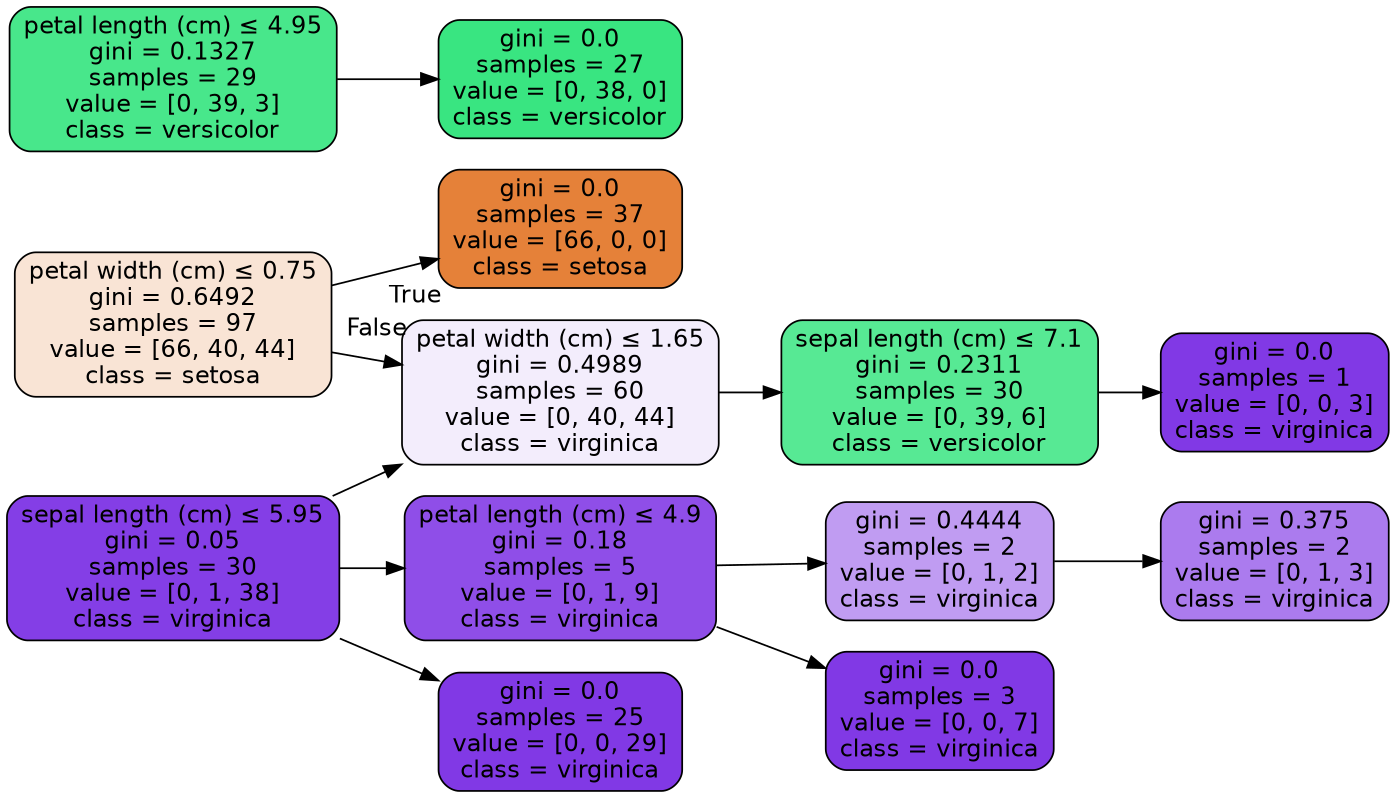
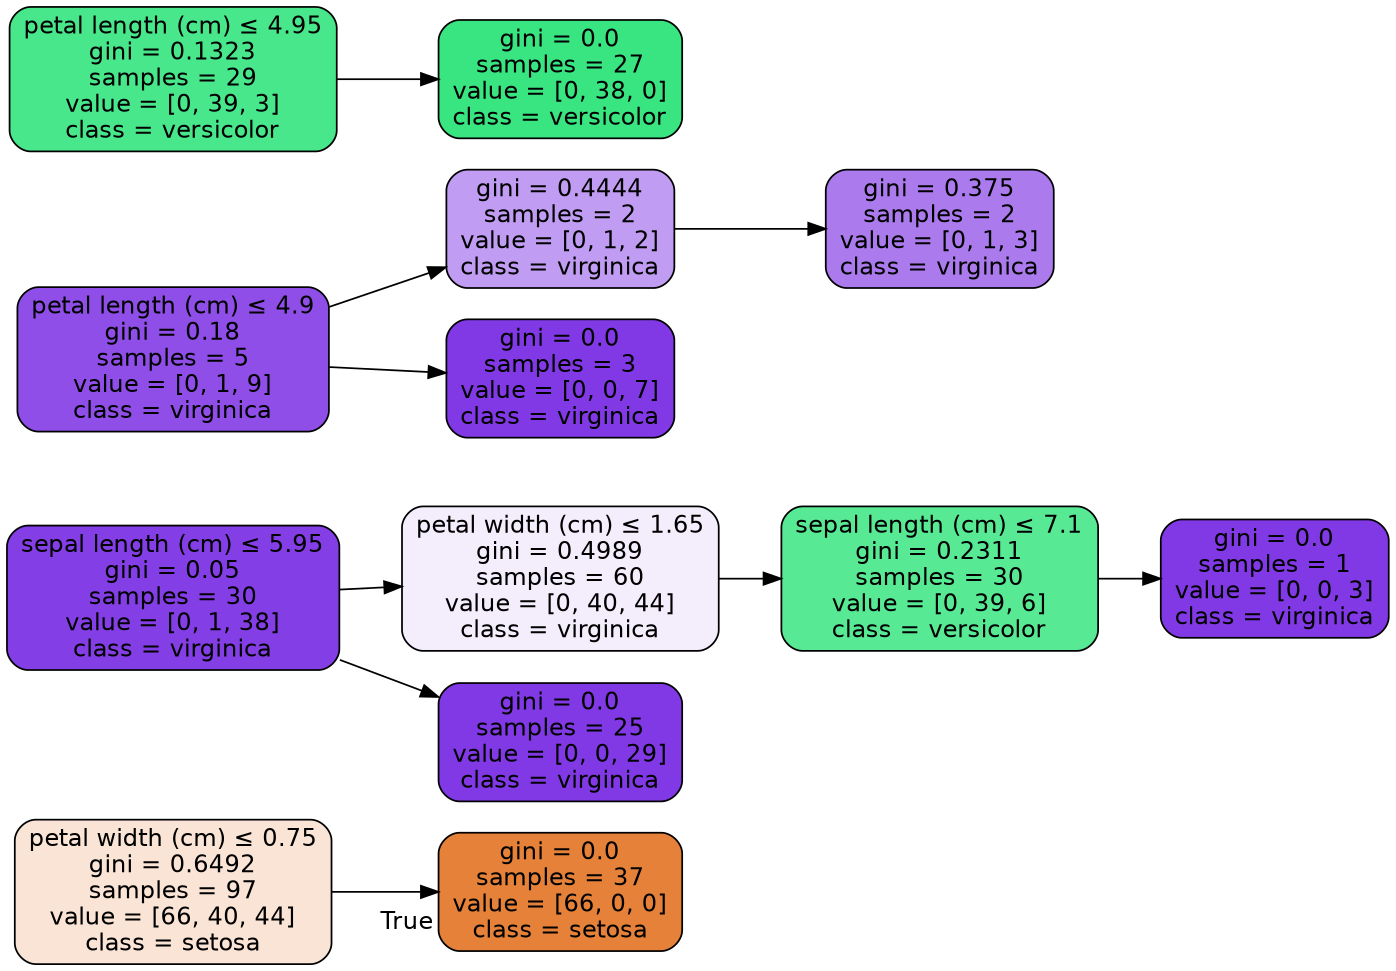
node "petal length (cm) ≤ 4.95": text "gini = 0.1327" -> "gini = 0.1323"
edge "petal width (cm) ≤ 0.75" -> "petal width (cm) ≤ 1.65": removed
edge "sepal length (cm) ≤ 5.95" -> "petal length (cm) ≤ 4.9": removed
